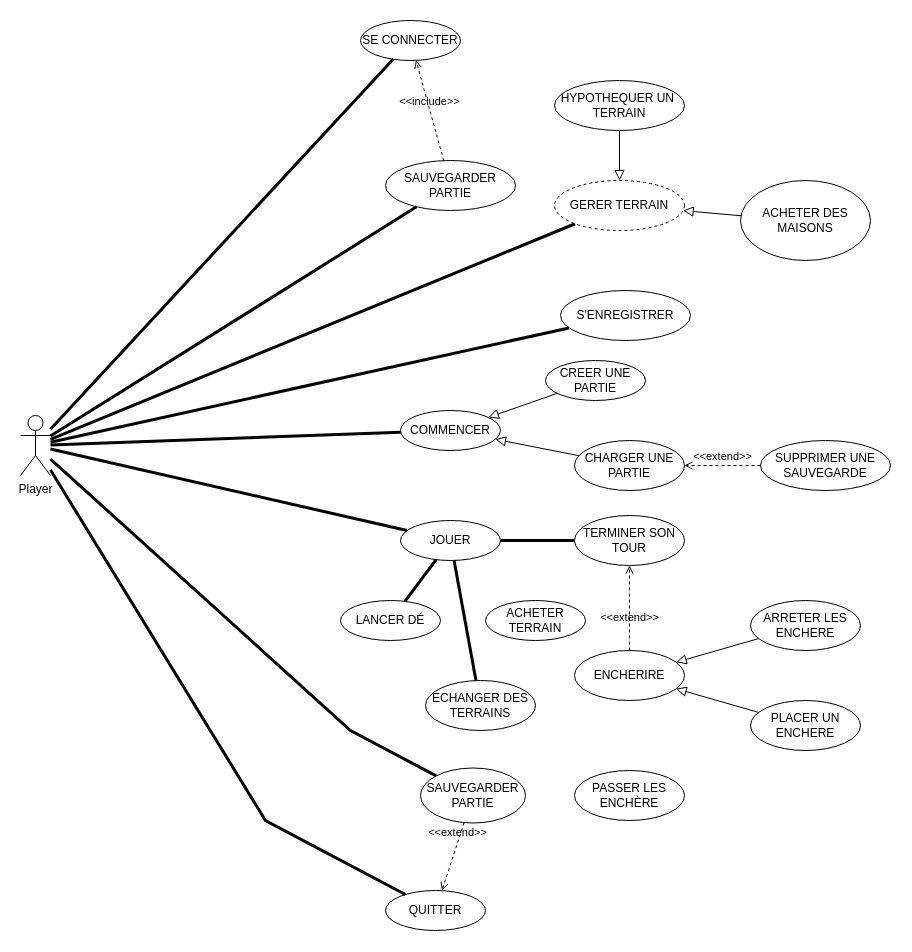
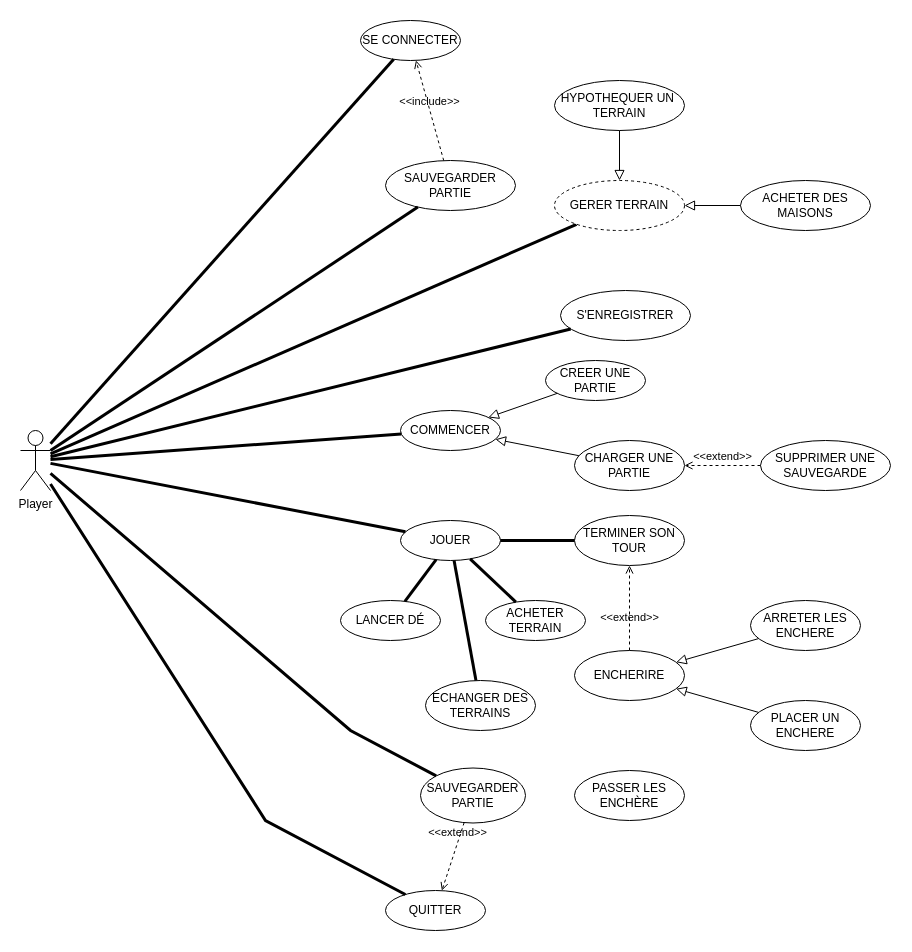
node "ACHETER DES MAISONS": size 130x80 -> 130x50
node "Player": moved (36, 446) -> (36, 461)
edge "JOUER" -- "ACHETER TERRAIN": added
